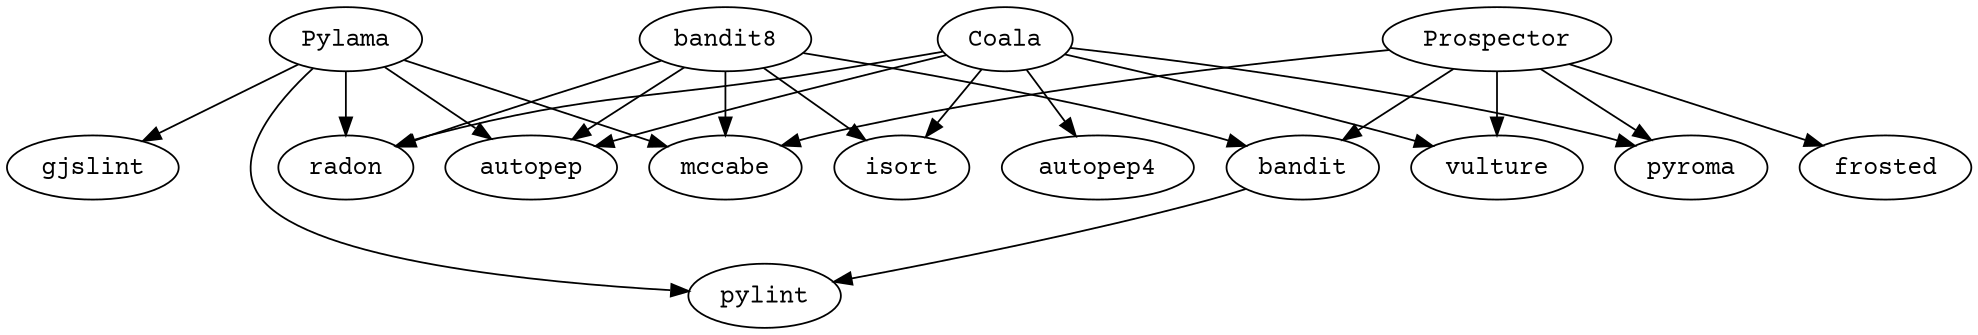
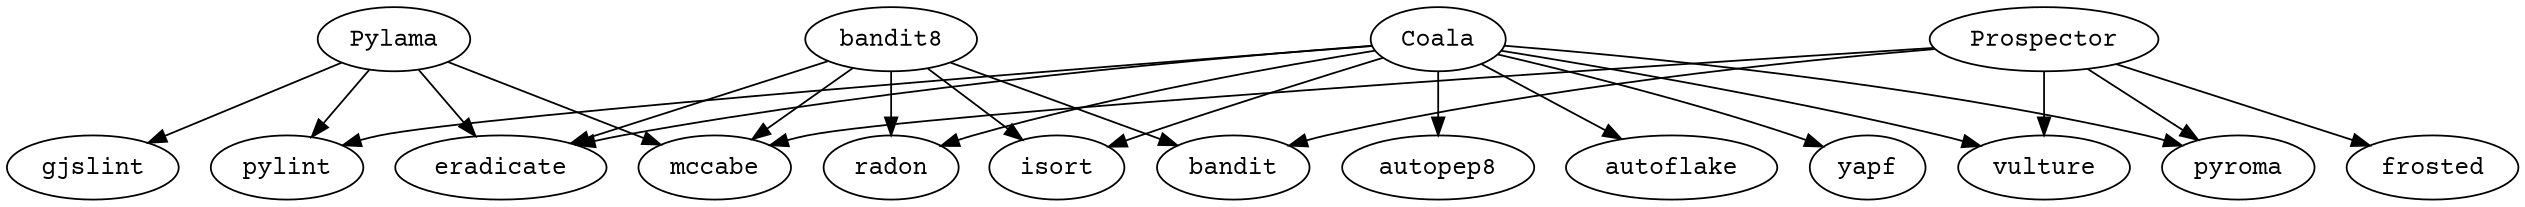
edge "Pylama" -> "radon": removed
node "autopep": label "autopep" -> "eradicate"
node "autopep4": label "autopep4" -> "autopep8"
node "autoflake": added
node "yapf": added
edge "bandit" -> "pylint": now "Coala" -> "pylint"
